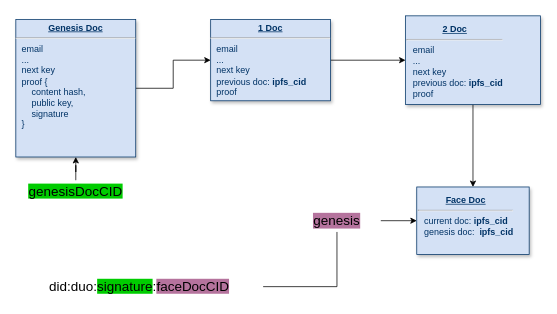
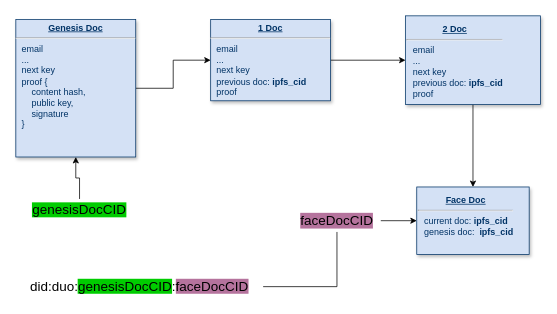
node "genesisDocCID": moved (75, 192) -> (79, 210)
node "genesis": label "genesis" -> "faceDocCID"
node "did:duo:signature:faceDocCID": label "did:duo:signature:faceDocCID" -> "did:duo:genesisDocCID:faceDocCID"
